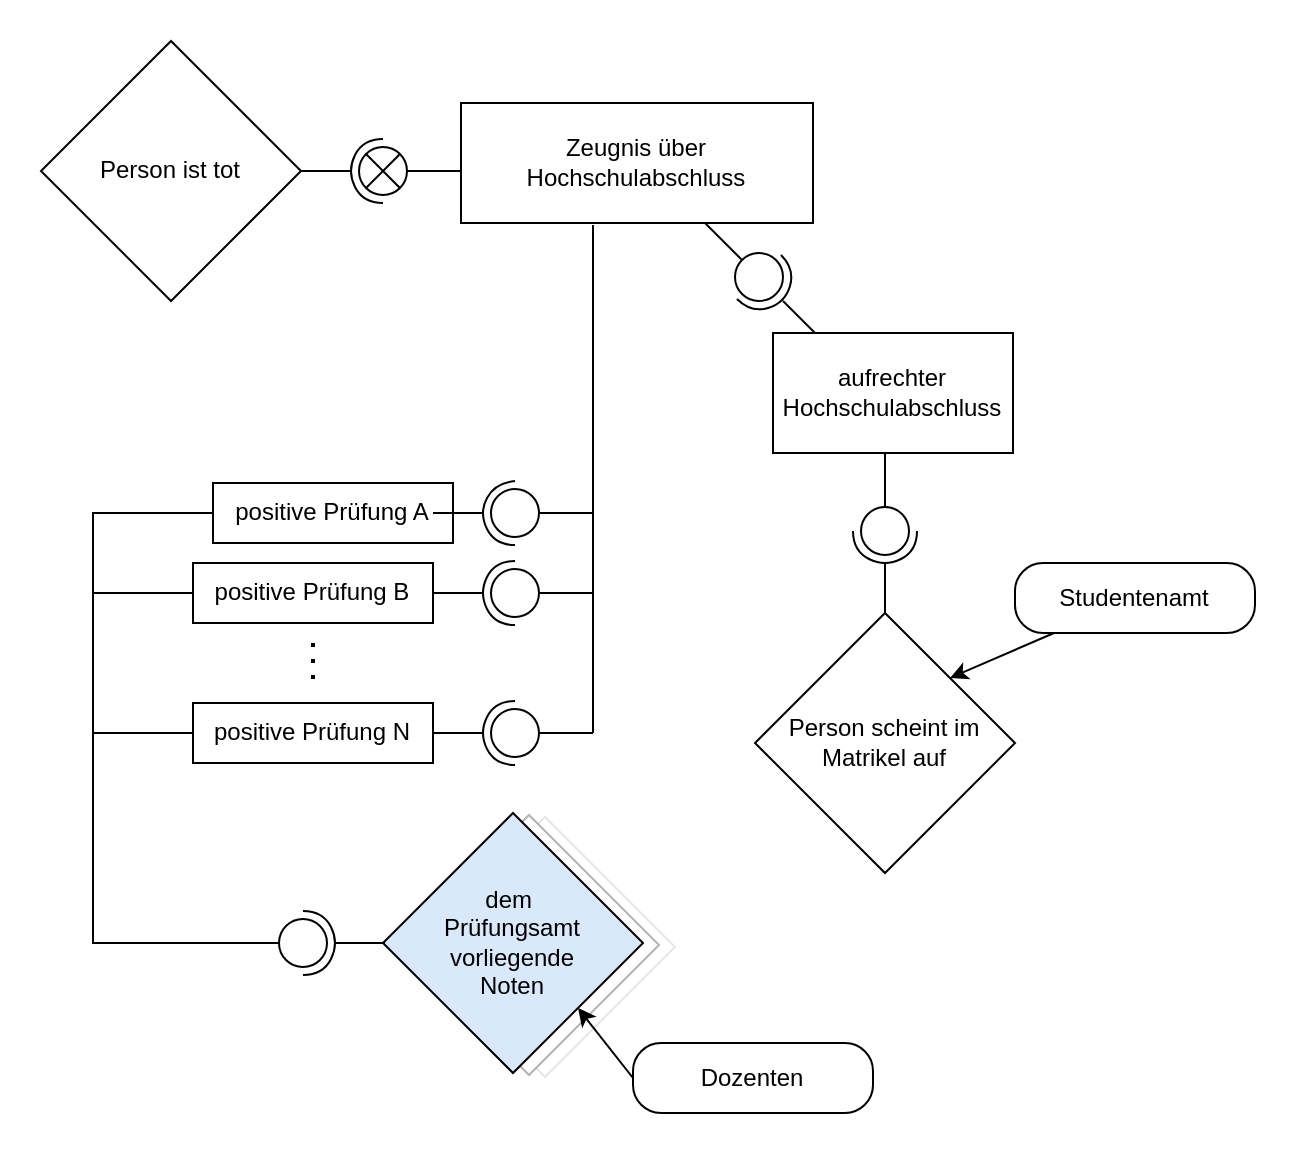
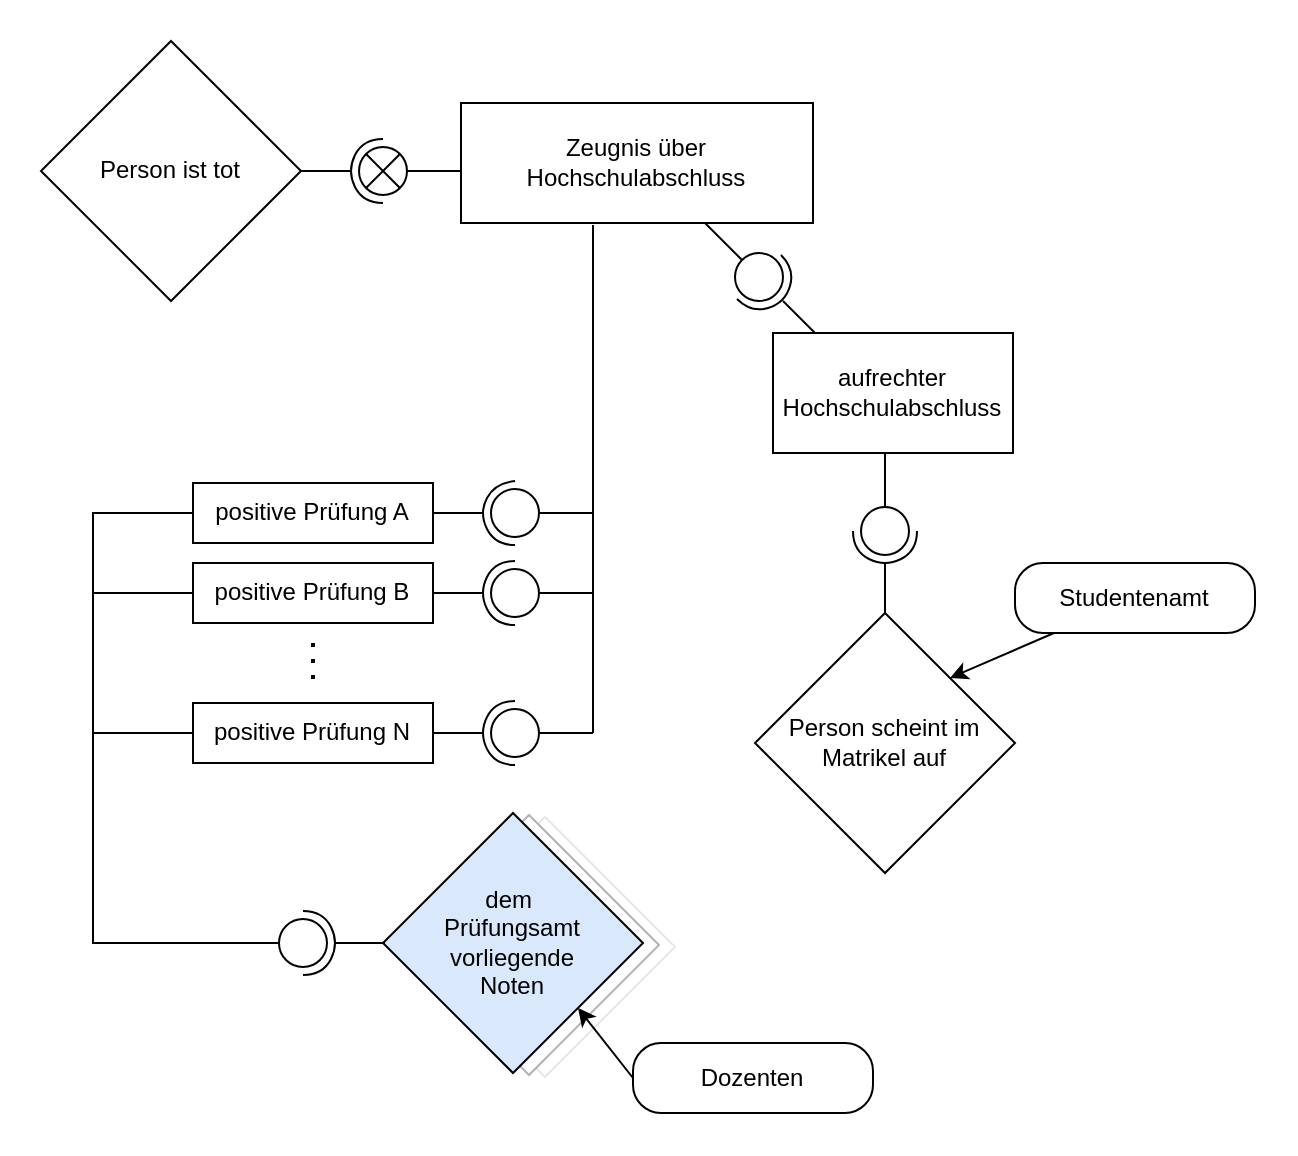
node "positive Prüfung A": moved (333, 513) -> (313, 513)
